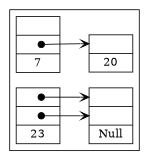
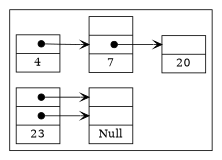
node "4": added
